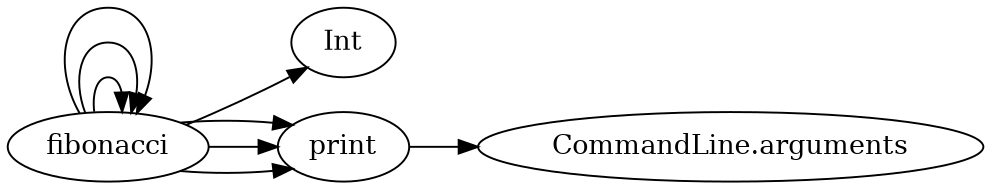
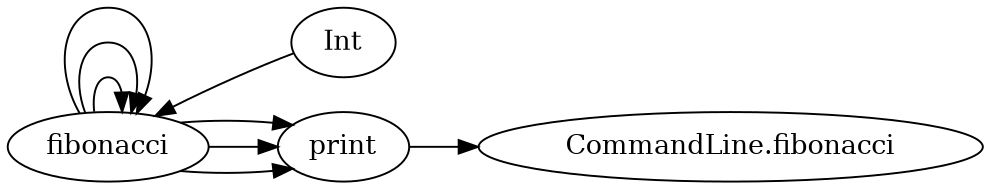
edge "fibonacci" -> "Int": reversed
node "CommandLine.arguments": label "CommandLine.arguments" -> "CommandLine.fibonacci"
